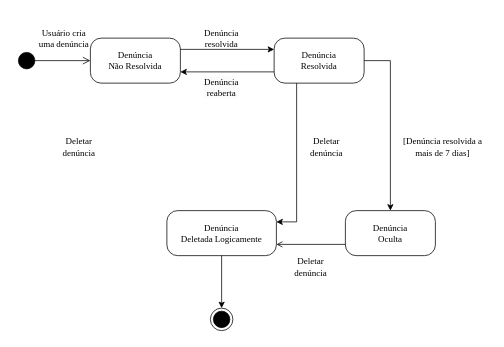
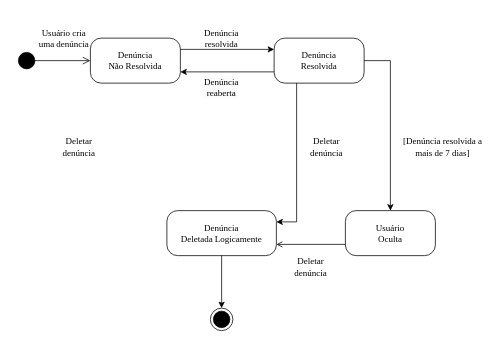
node "Denúncia Oculta": label "Denúncia Oculta" -> "Usuário Oculta"
